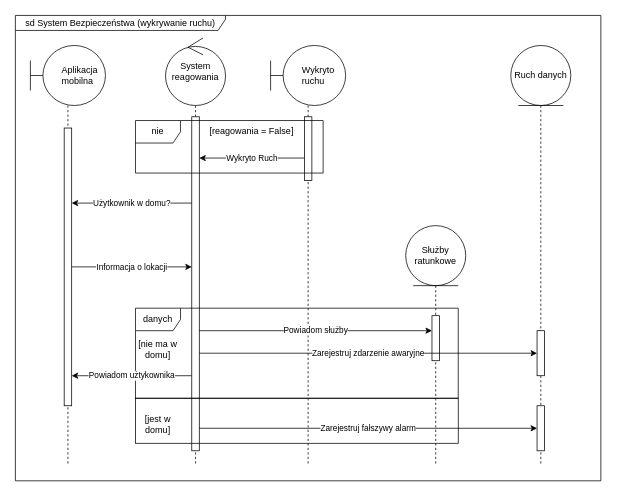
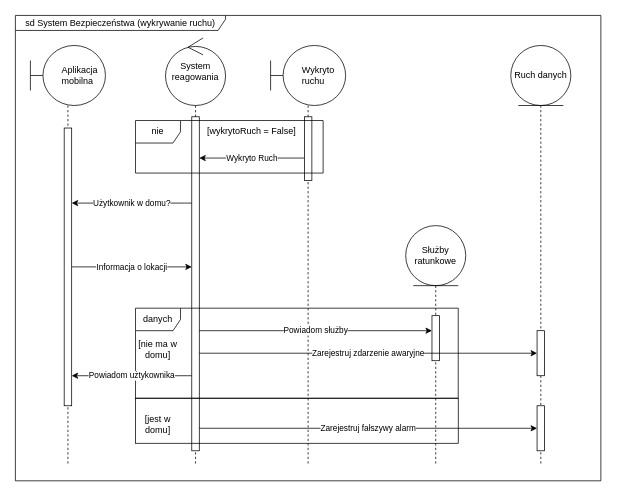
node "[reagowania = False]": label "[reagowania = False]" -> "[wykrytoRuch = False]"
